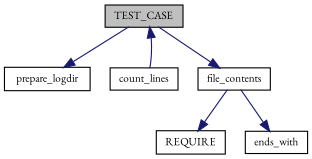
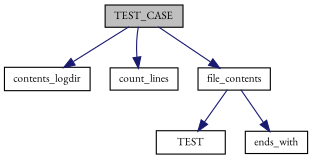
edge "count_lines" -> "TEST_CASE": reversed
node "prepare_logdir": label "prepare_logdir" -> "contents_logdir"
node "REQUIRE": label "REQUIRE" -> "TEST"
